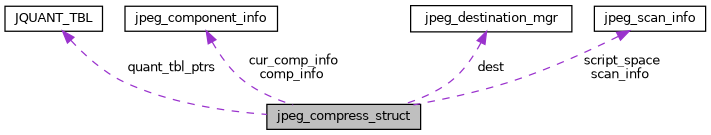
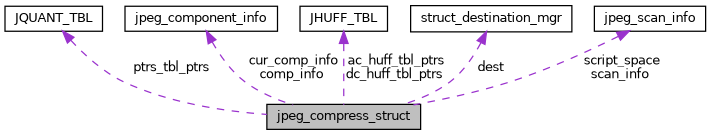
node "JHUFF_TBL": added
node "jpeg_destination_mgr": label "jpeg_destination_mgr" -> "struct_destination_mgr"
edge "jpeg_compress_struct" -> "JQUANT_TBL": label " quant_tbl_ptrs" -> " ptrs_tbl_ptrs"
